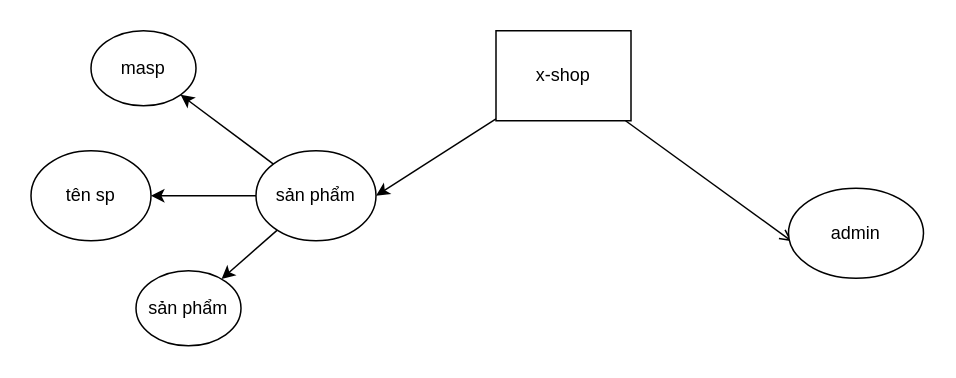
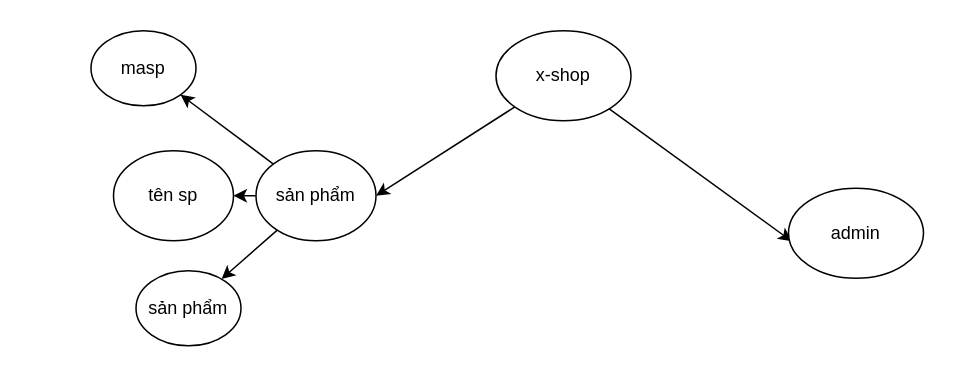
node "x-shop": shape rectangle -> ellipse
node "tên sp": moved (91, 196) -> (173, 196)
edge "x-shop" -> "admin": arrowhead open -> classic
